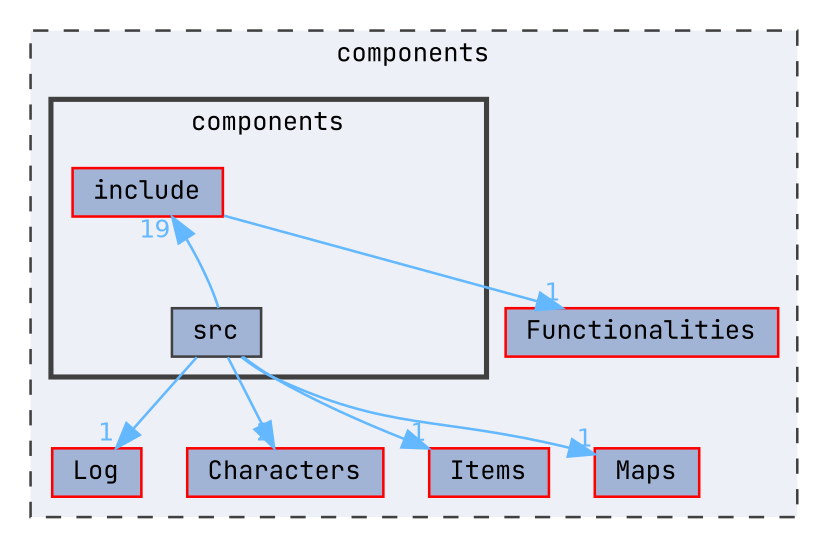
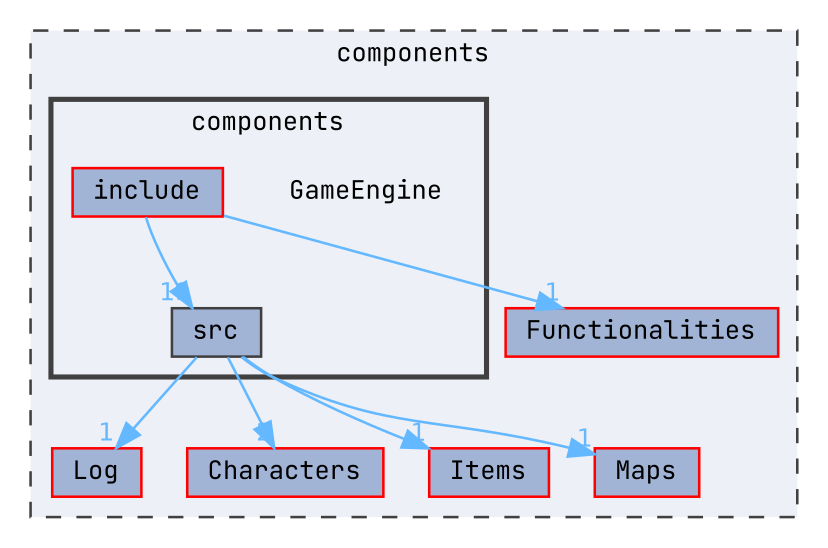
node "GameEngine": added
edge "src" -> "include": reversed
